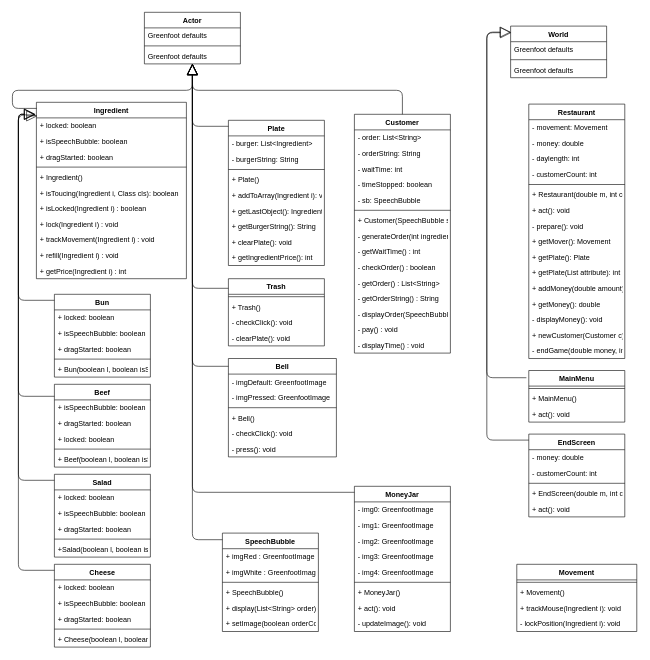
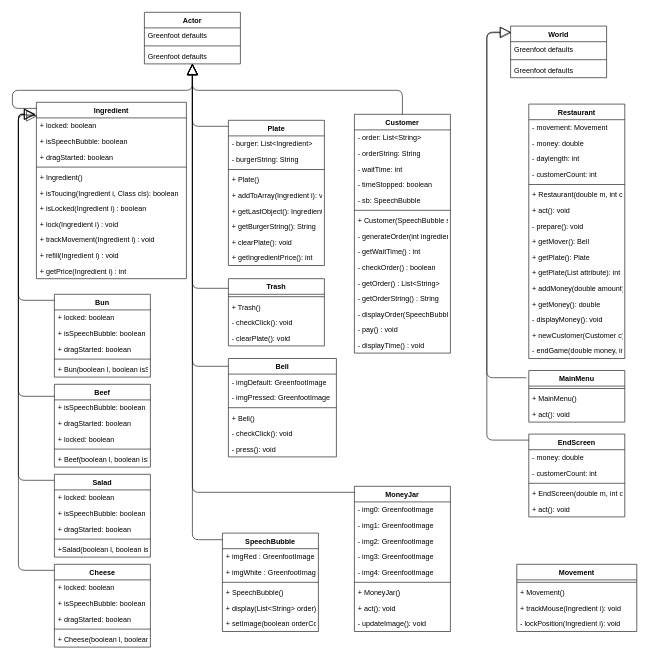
node "+ getMover(): Movement": label "+ getMover(): Movement" -> "+ getMover(): Bell"
